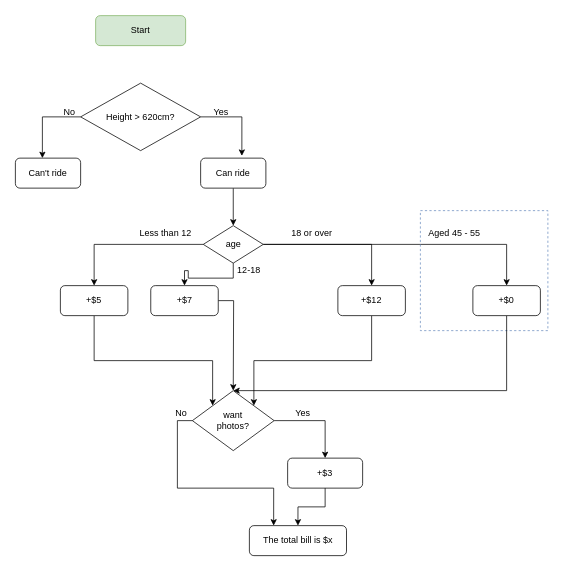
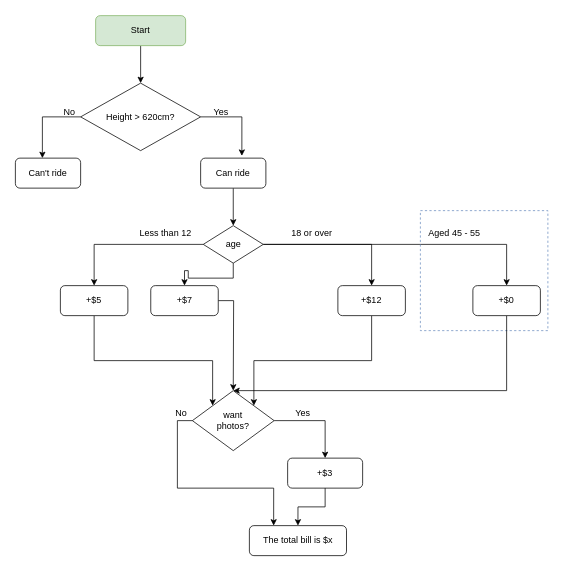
edge "Start" -> "Height > 620cm?": added
node "12-18": removed
